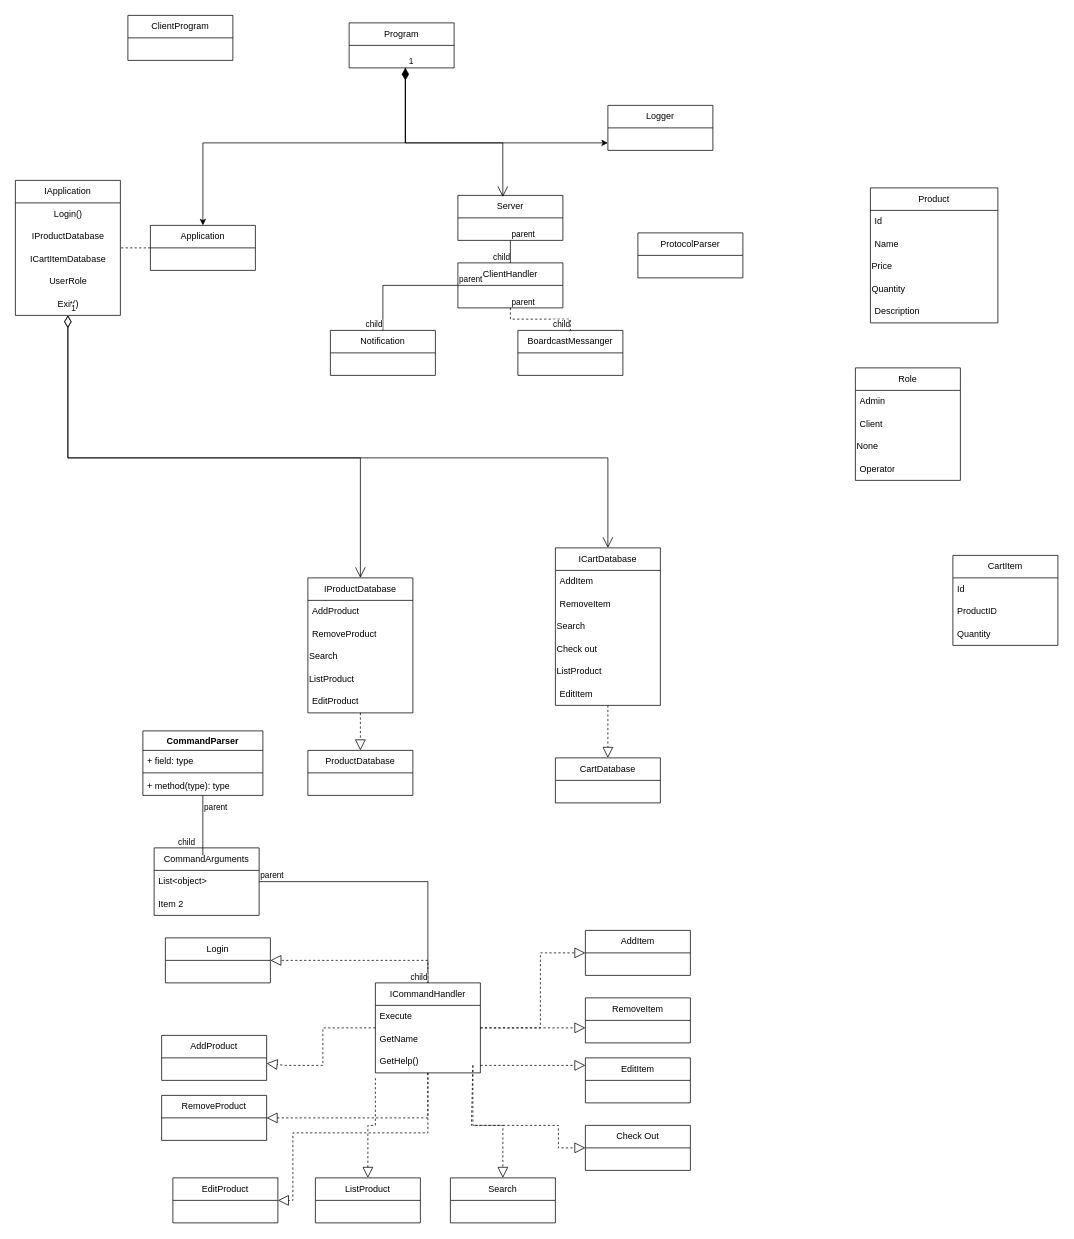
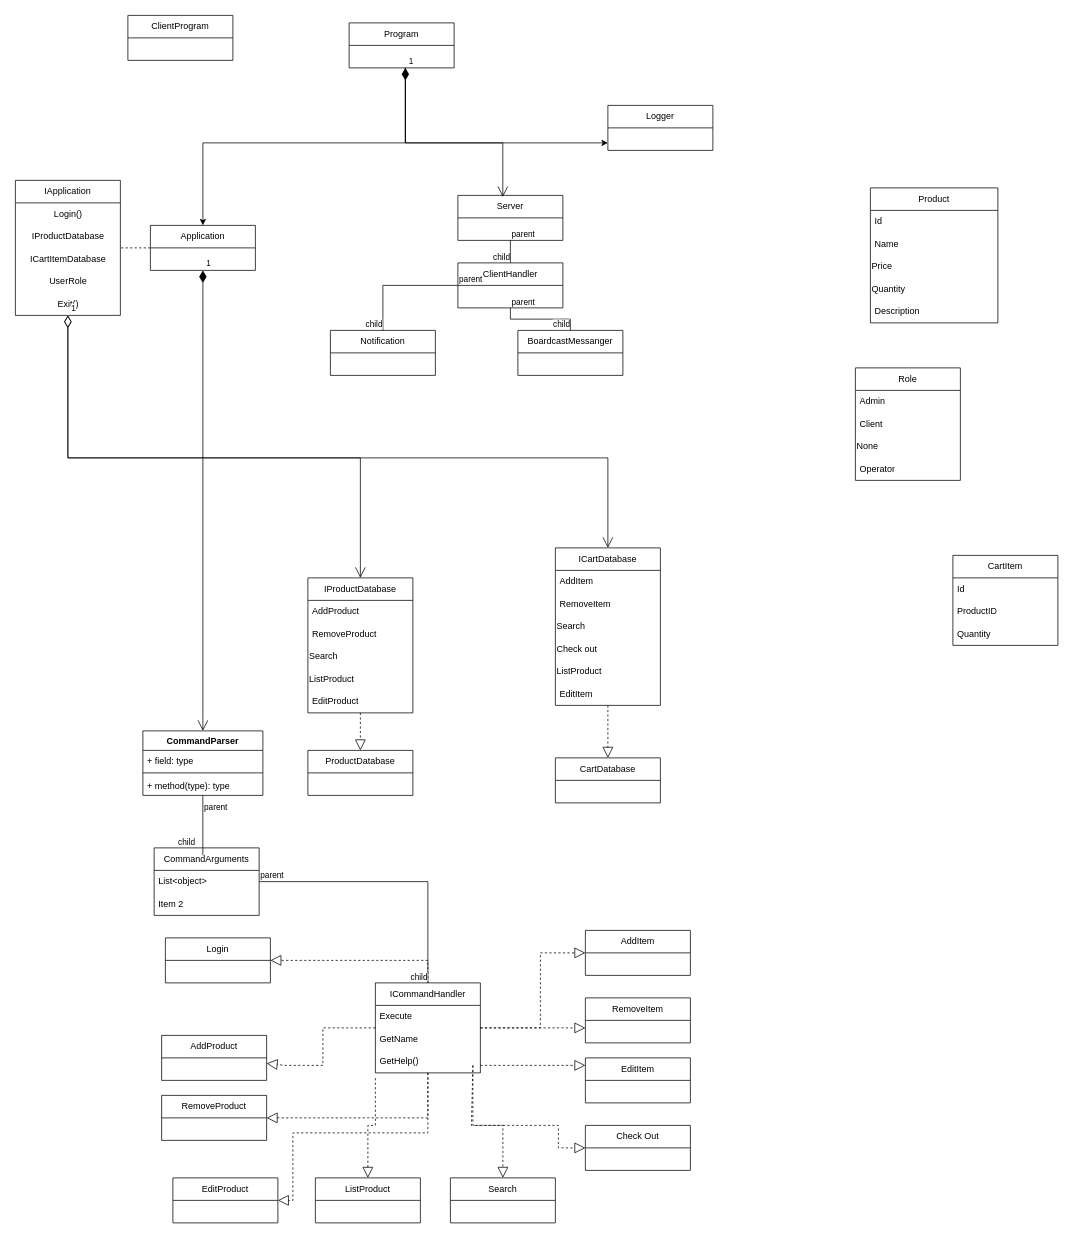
node "ProtocolParser": removed
edge "ClientHandler" -- "BoardcastMessanger": style dashed -> solid
edge "Application" -- "CommandParser": added, label "1"
